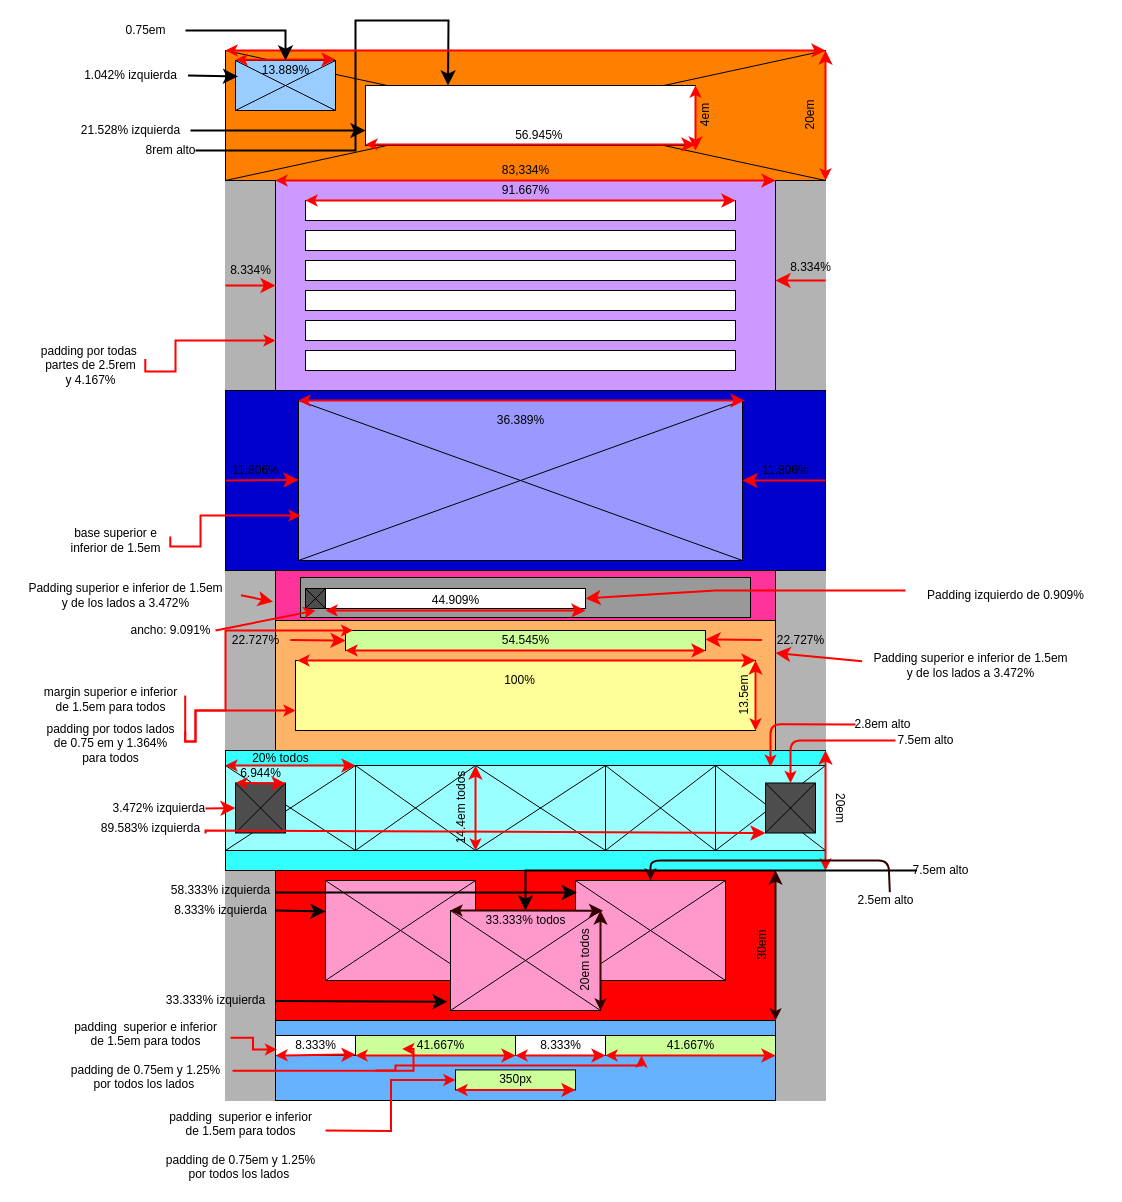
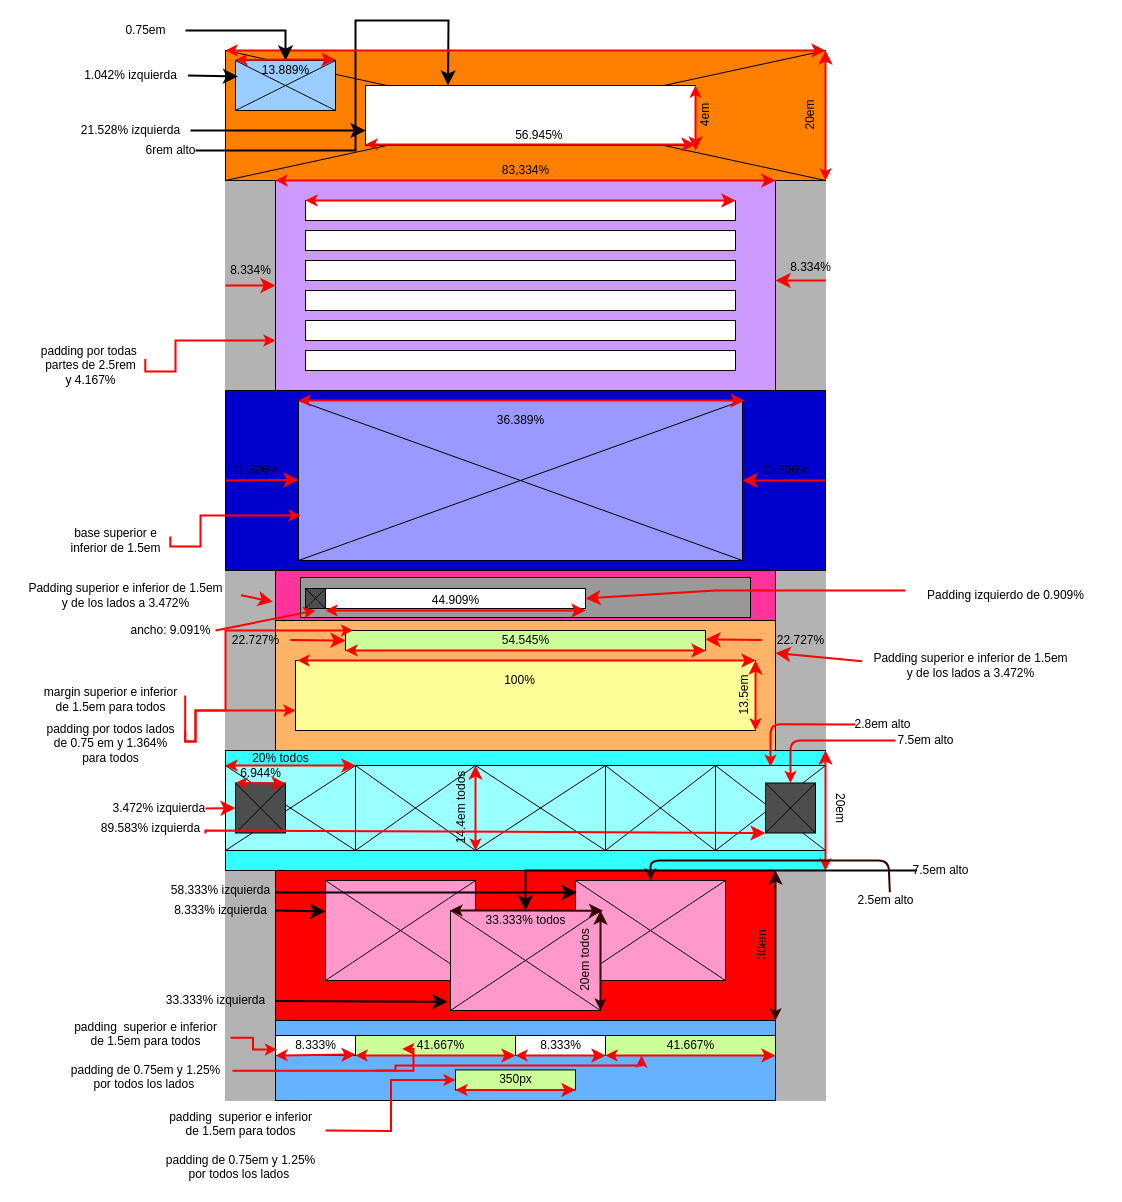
node "8rem alto": label "8rem alto" -> "6rem alto"
node "91.667%": removed
